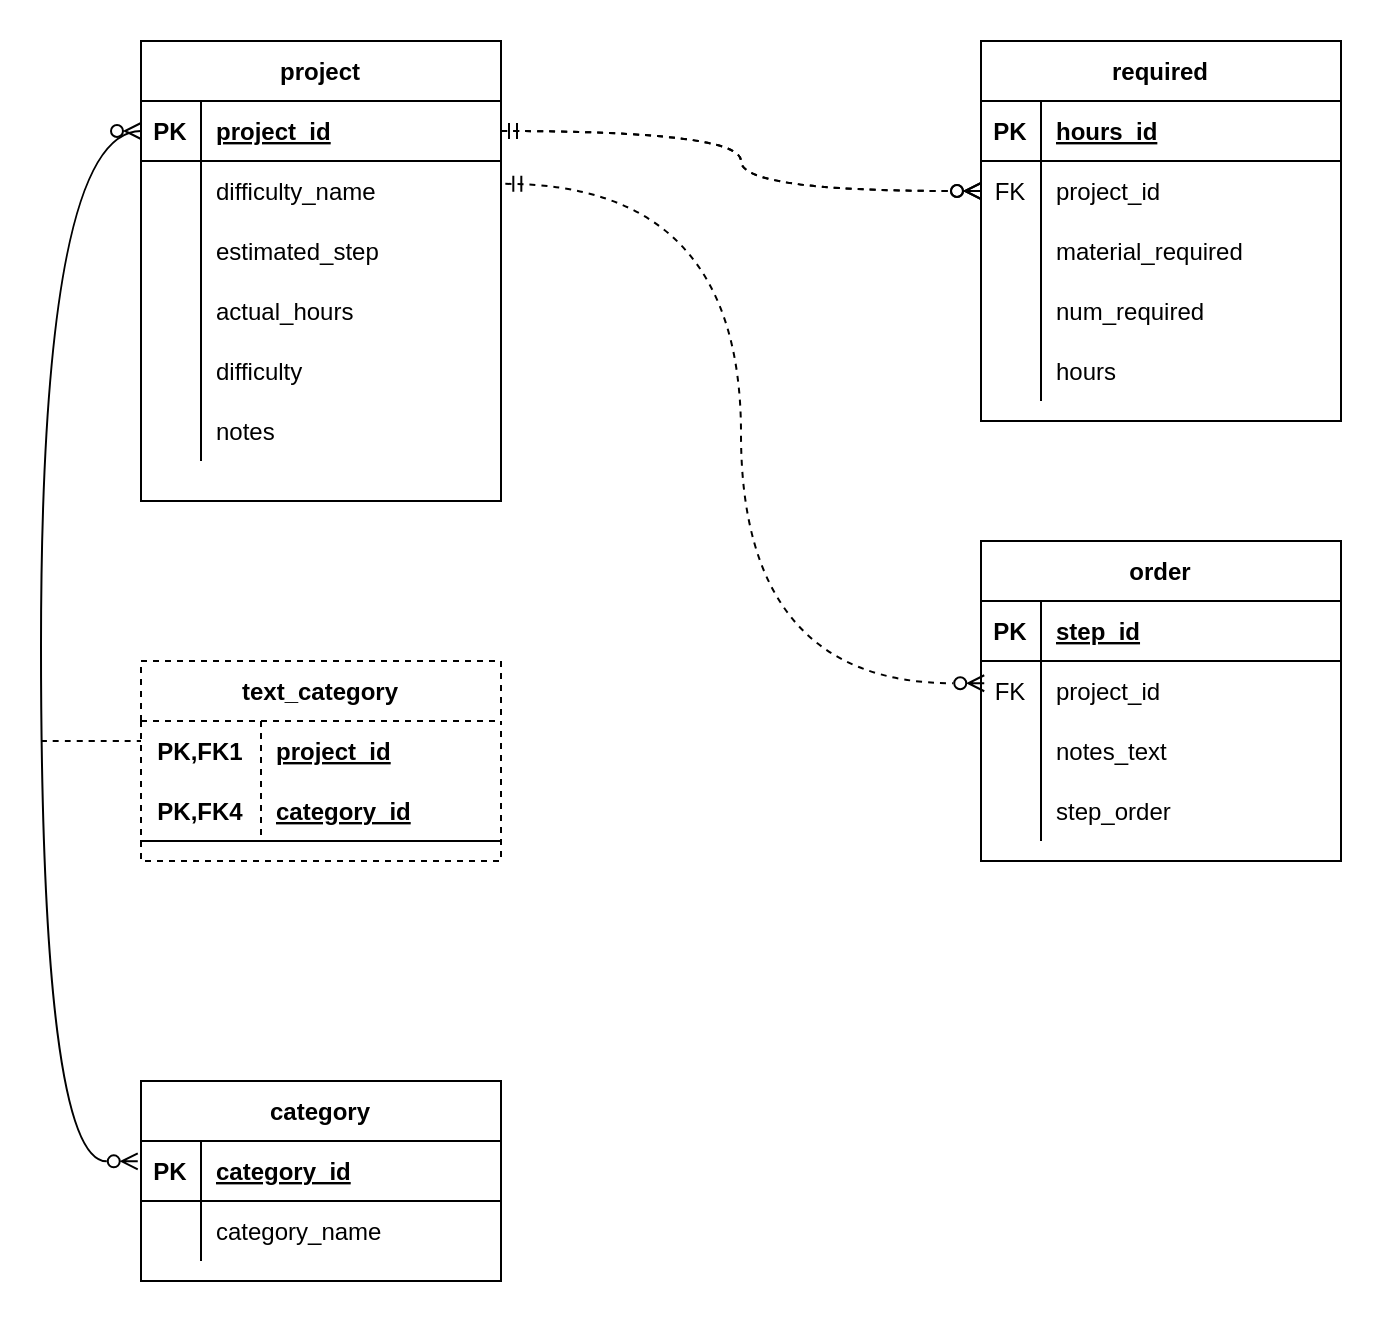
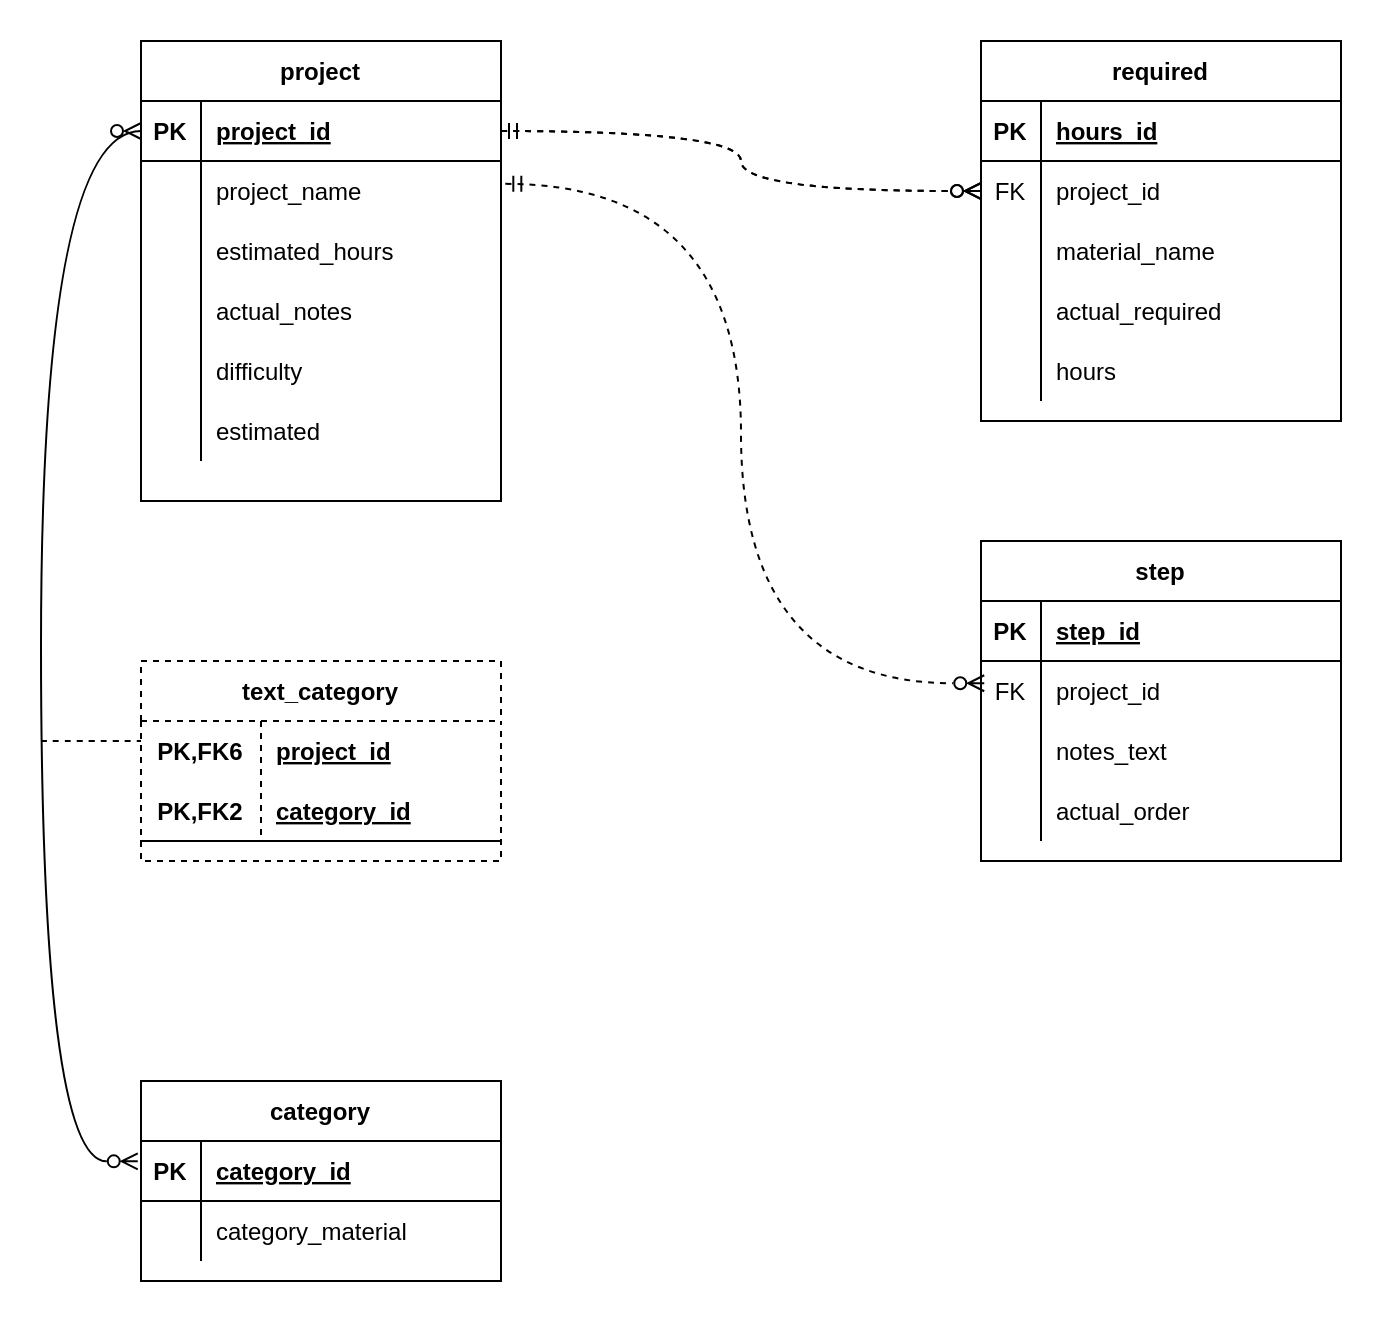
node "difficulty_name": label "difficulty_name" -> "project_name"
node "estimated_step": label "estimated_step" -> "estimated_hours"
node "material_required": label "material_required" -> "material_name"
node "actual_hours": label "actual_hours" -> "actual_notes"
node "num_required": label "num_required" -> "actual_required"
node "notes": label "notes" -> "estimated"
node "order": label "order" -> "step"
node "PK,FK1": label "PK,FK1" -> "PK,FK6"
node "PK,FK4": label "PK,FK4" -> "PK,FK2"
node "step_order": label "step_order" -> "actual_order"
node "category_name": label "category_name" -> "category_material"
